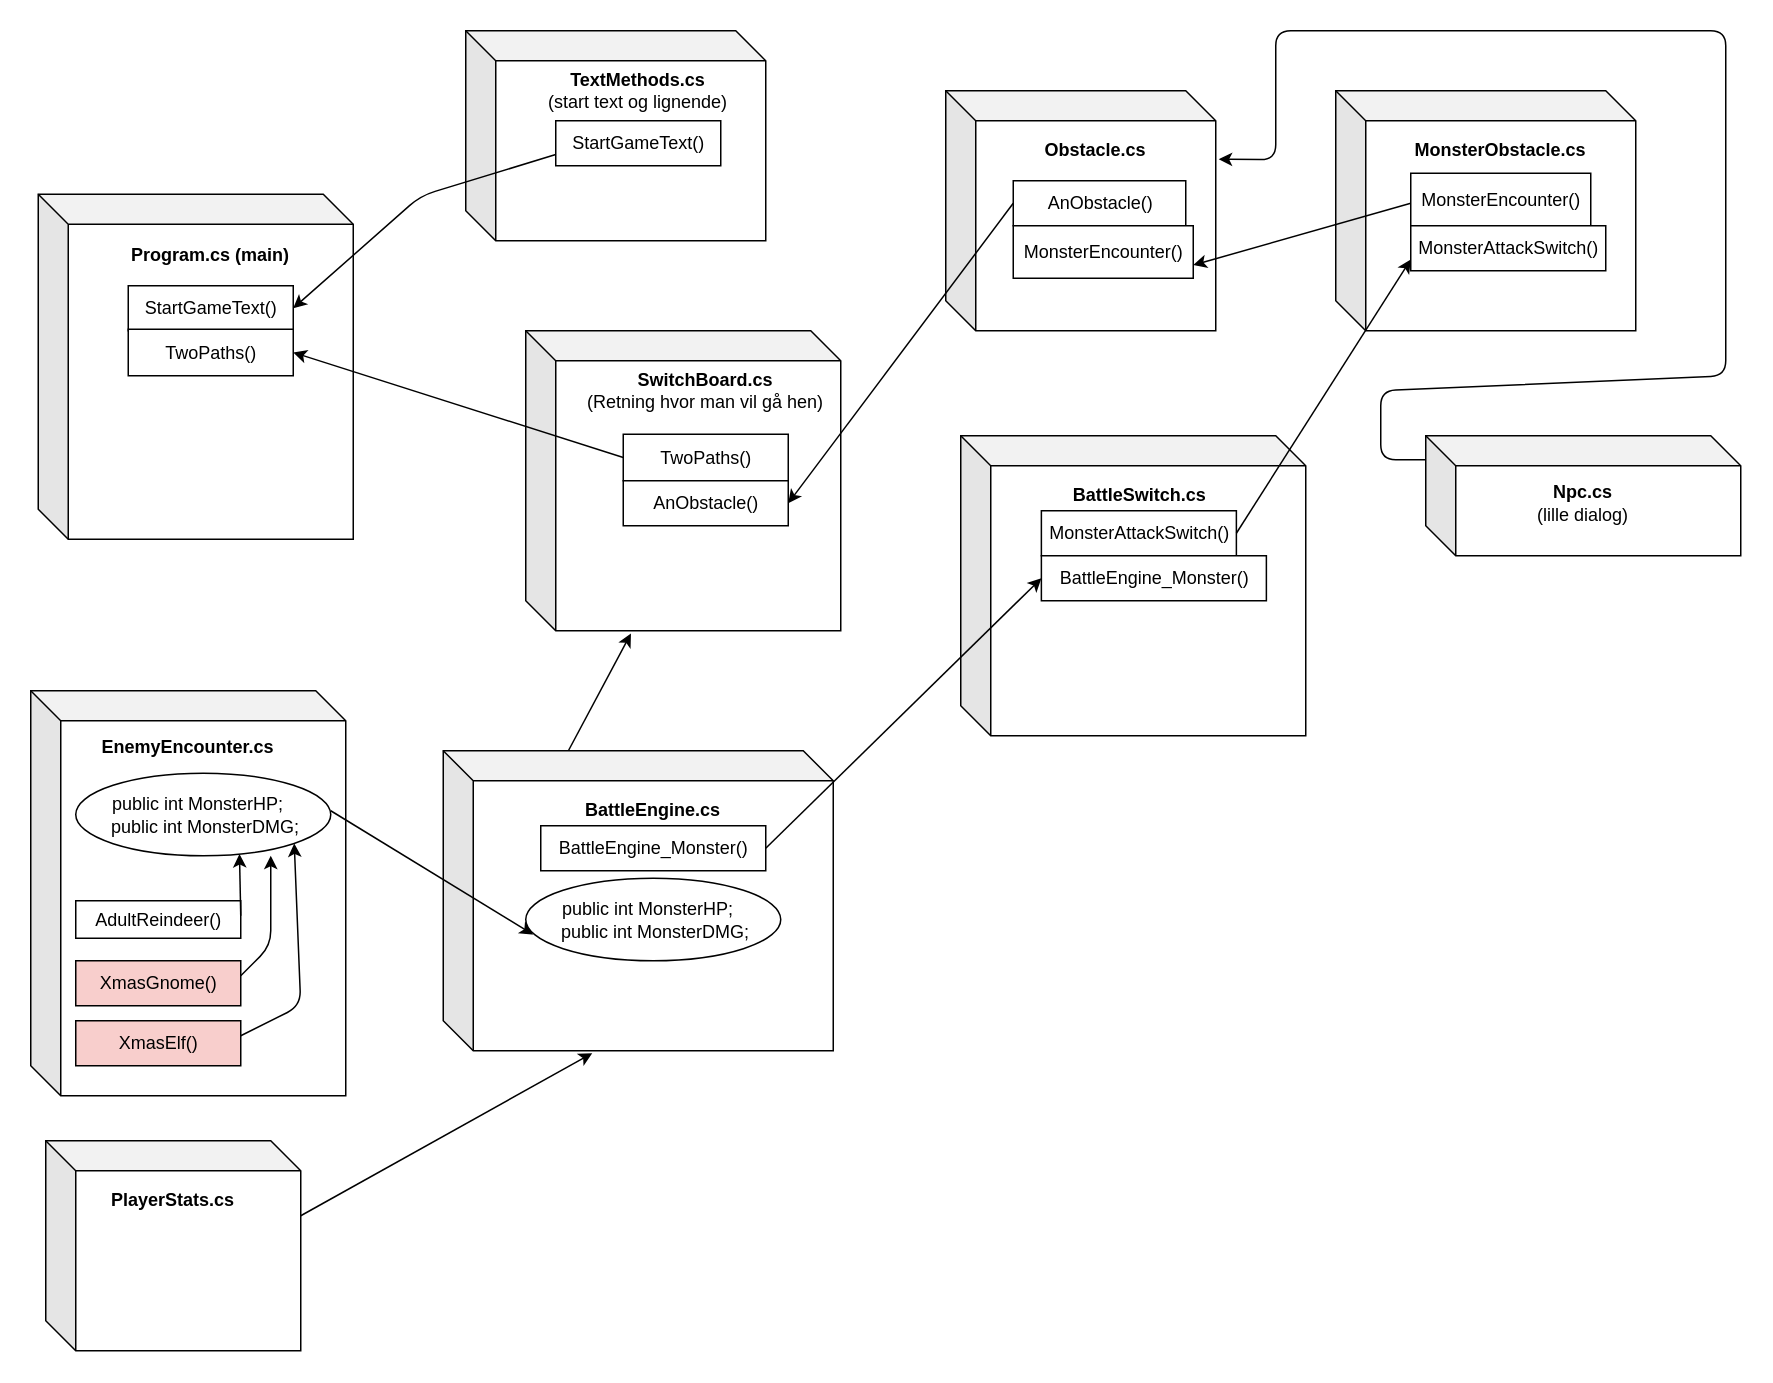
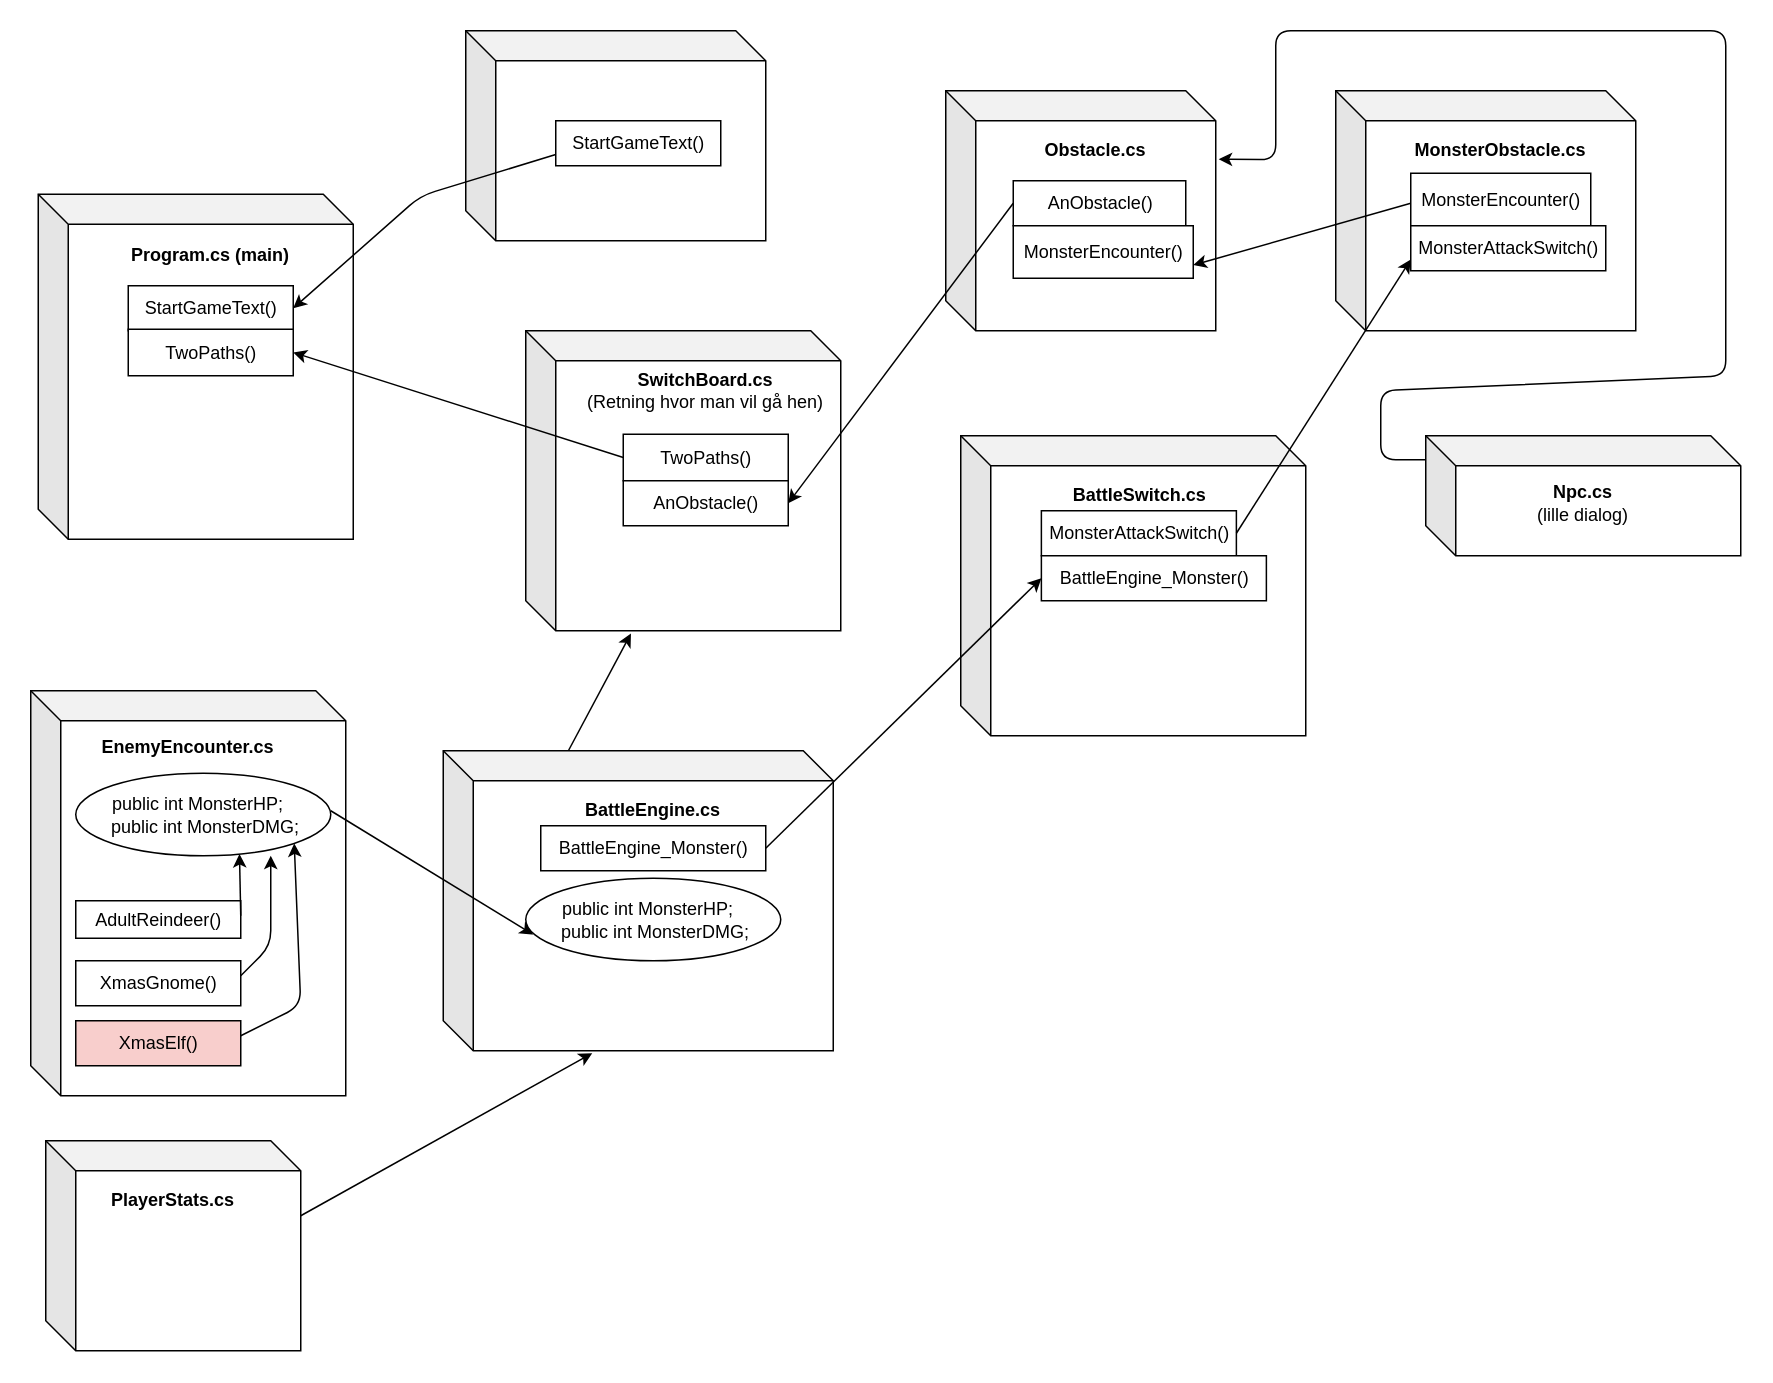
node "TextMethods.cs (start text og lignende)": removed
node "XmasGnome()": fillcolor #f8cecc -> #ffffff
